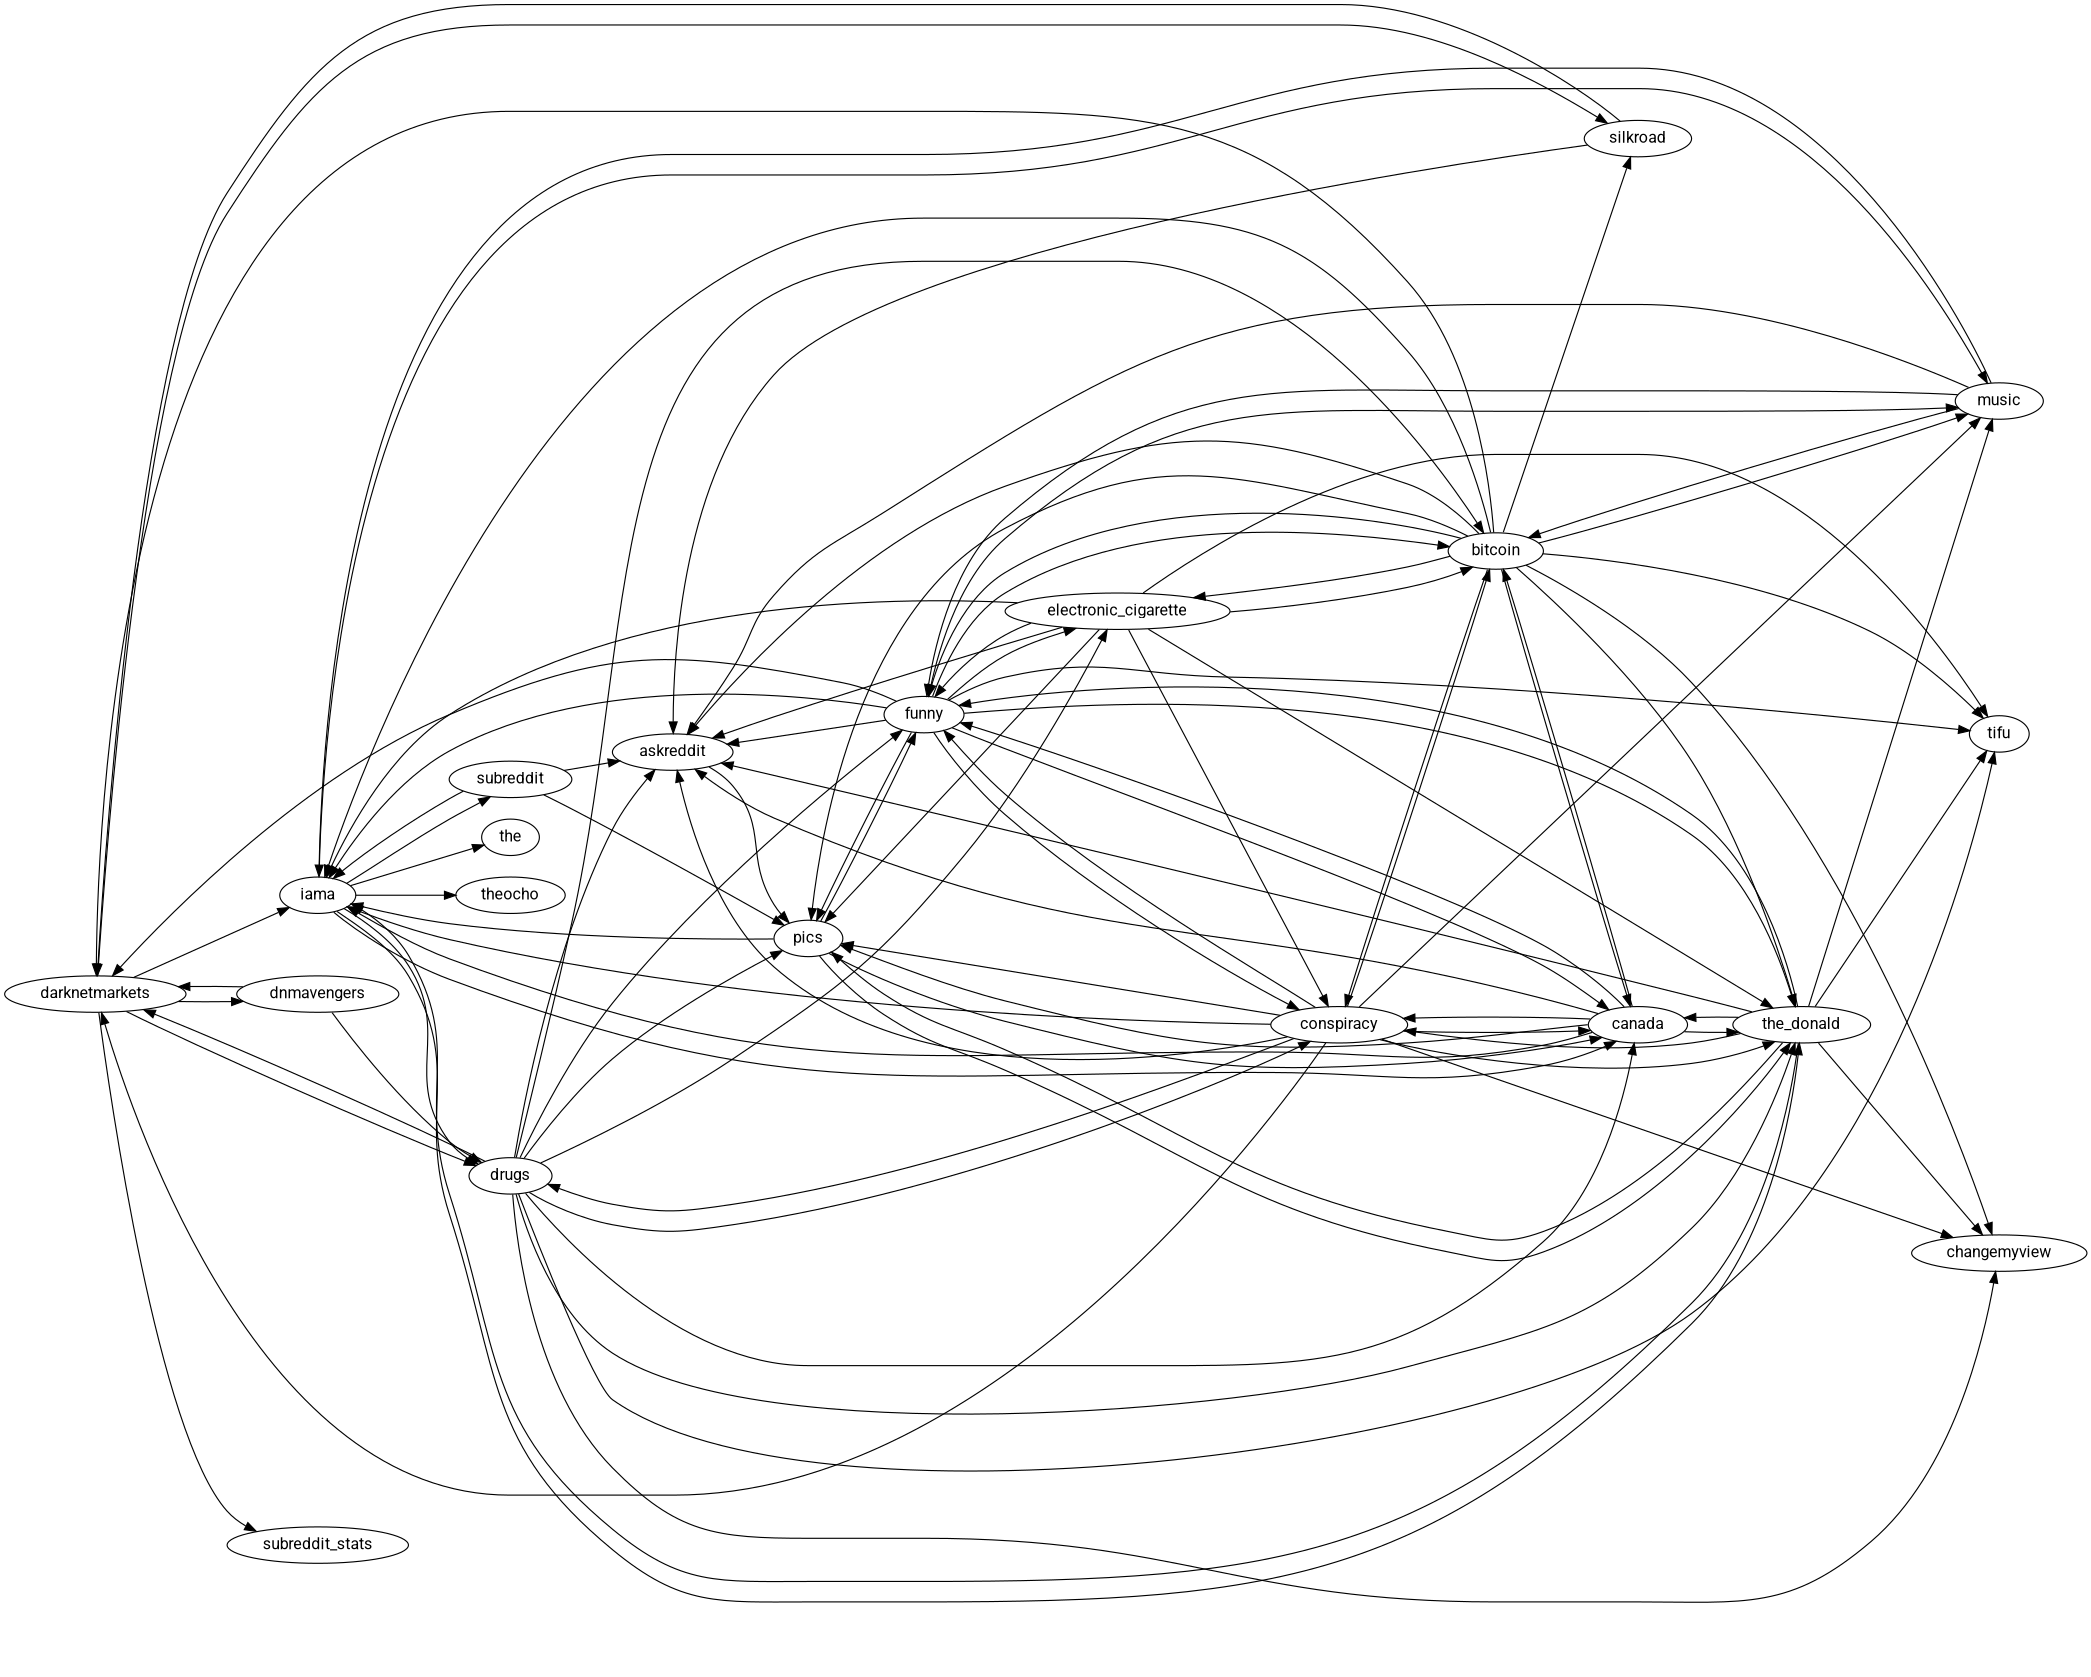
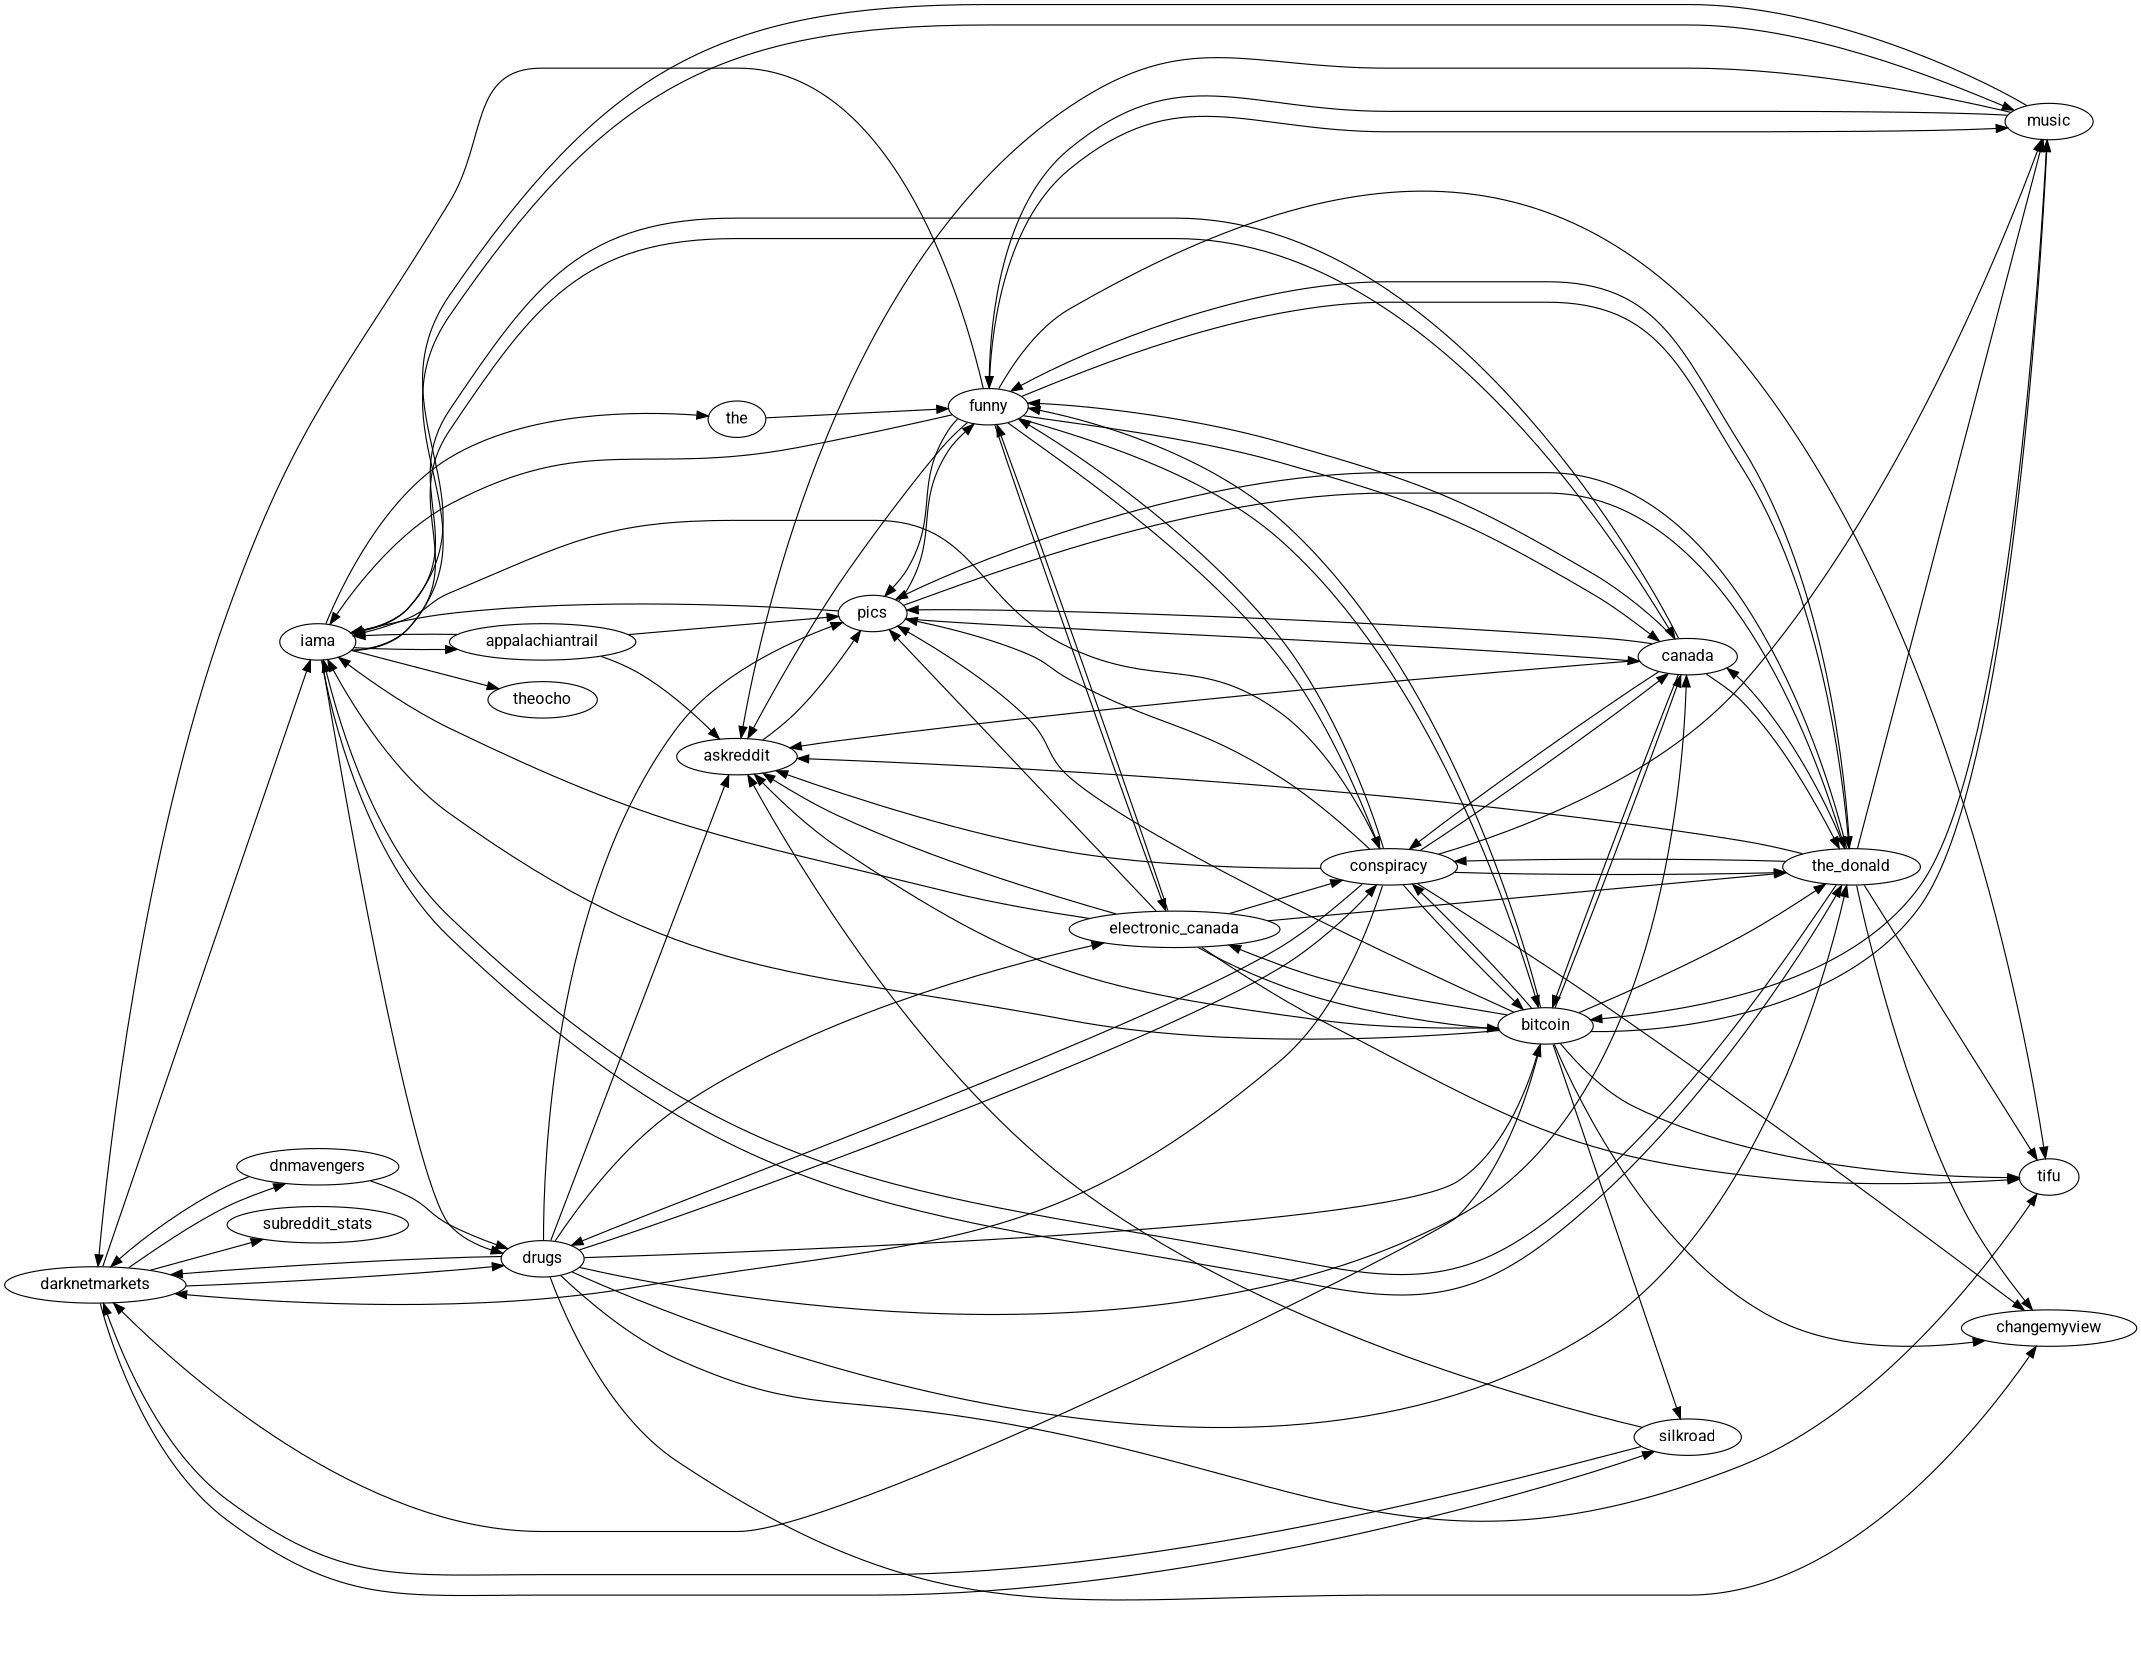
node "electronic_cigarette": label "electronic_cigarette" -> "electronic_canada"
node "subreddit": label "subreddit" -> "appalachiantrail"
edge "drugs" -> "funny": now "the" -> "funny"
